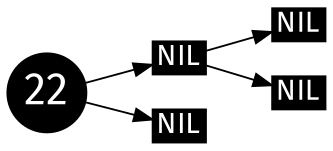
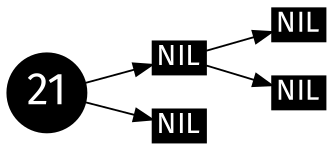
node "22": label "22" -> "21"
